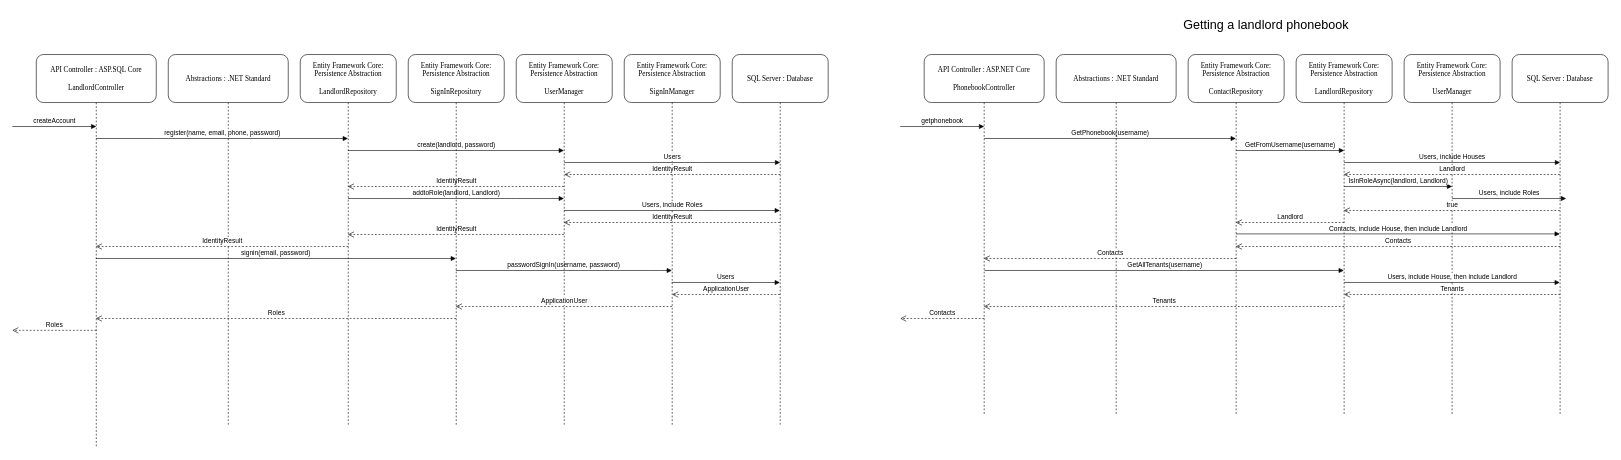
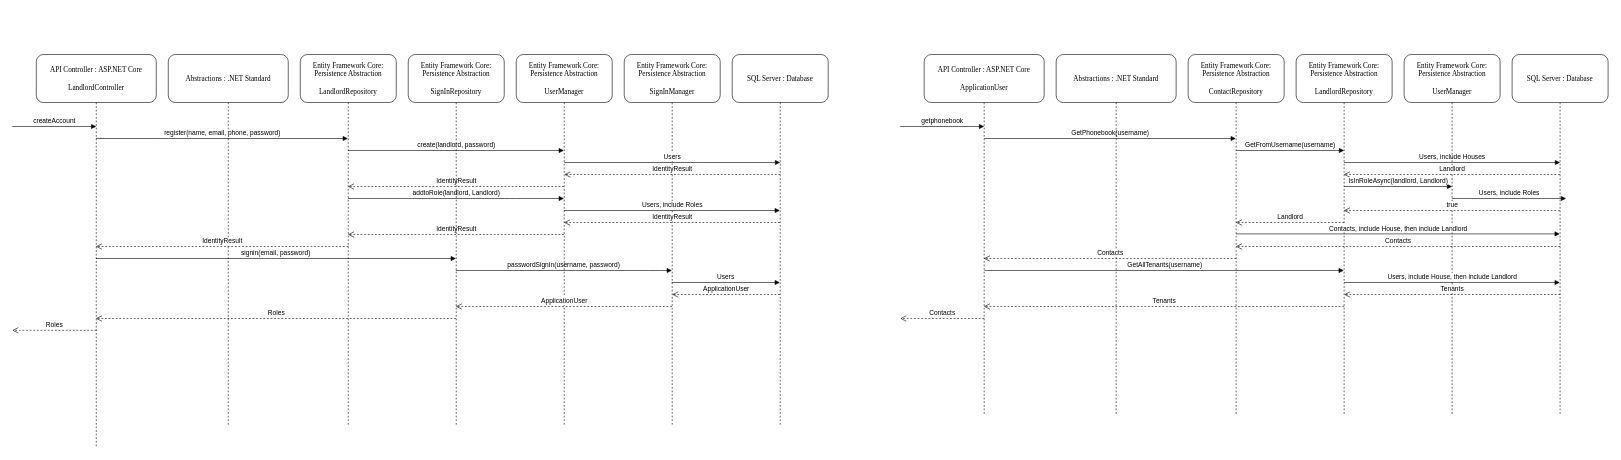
node "Getting a landlord phonebook": removed
node "API Controller : ASP.SQL Core LandlordController": label "API Controller : ASP.SQL Core LandlordController" -> "API Controller : ASP.NET Core LandlordController"
node "API Controller : ASP.NET Core PhonebookController": label "API Controller : ASP.NET Core PhonebookController" -> "API Controller : ASP.NET Core ApplicationUser"
